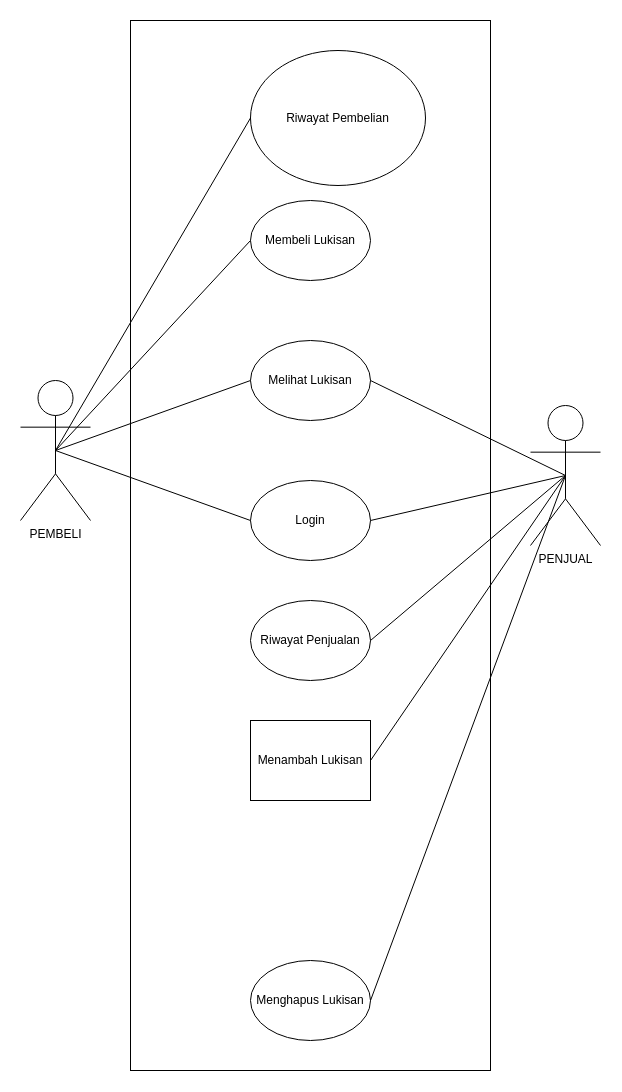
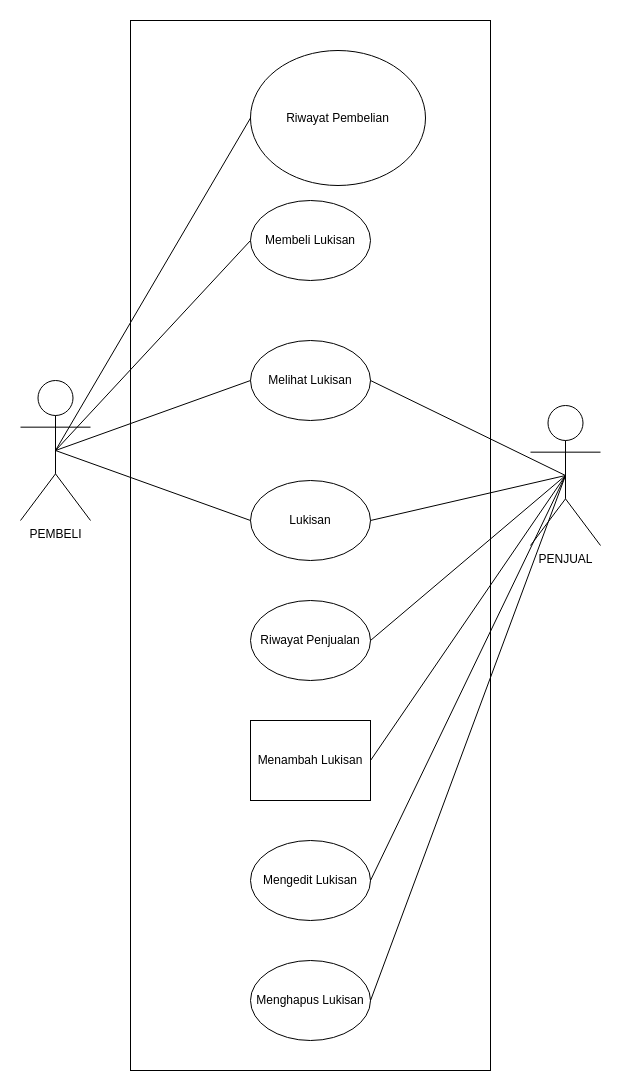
node "Login": label "Login" -> "Lukisan"
edge "PENJUAL" -- "Mengedit Lukisan": added
node "Mengedit Lukisan": added
